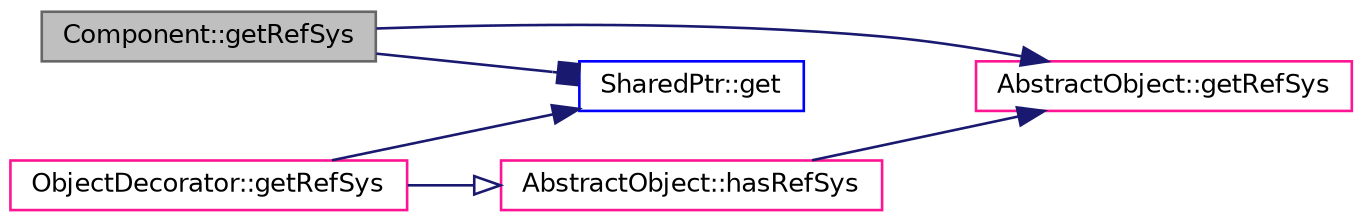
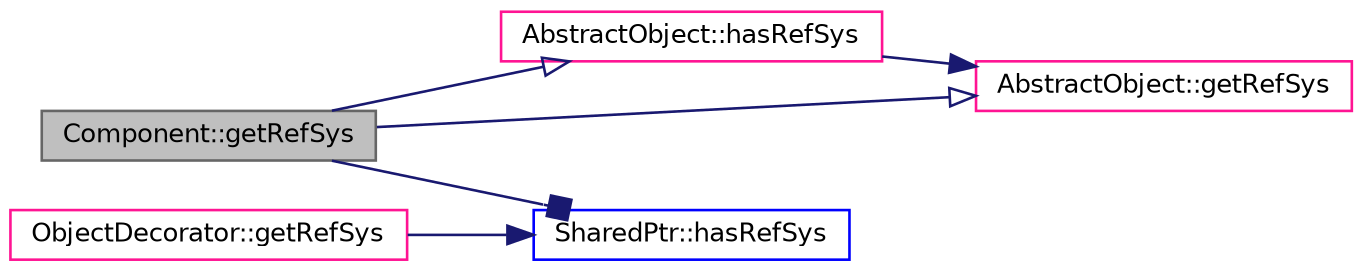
edge "Component::getRefSys" -> "AbstractObject::getRefSys": arrowhead normal -> onormal
node "SharedPtr::get": label "SharedPtr::get" -> "SharedPtr::hasRefSys"
edge "ObjectDecorator::getRefSys" -> "AbstractObject::hasRefSys": now "Component::getRefSys" -> "AbstractObject::hasRefSys"
